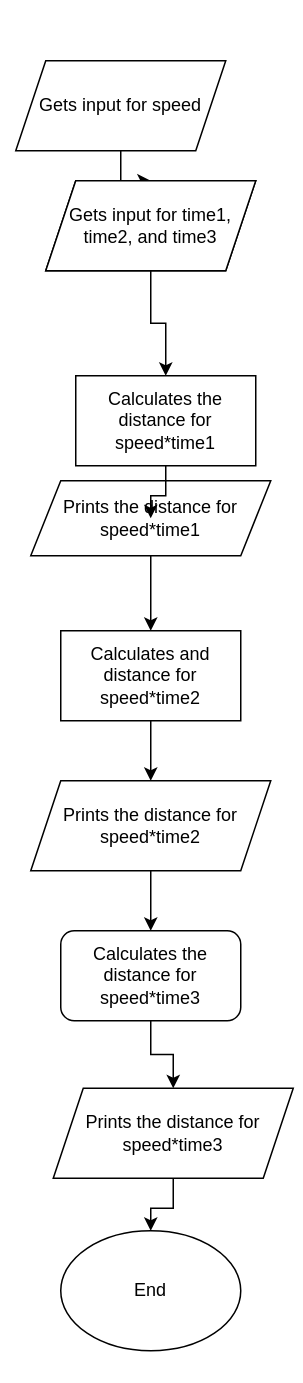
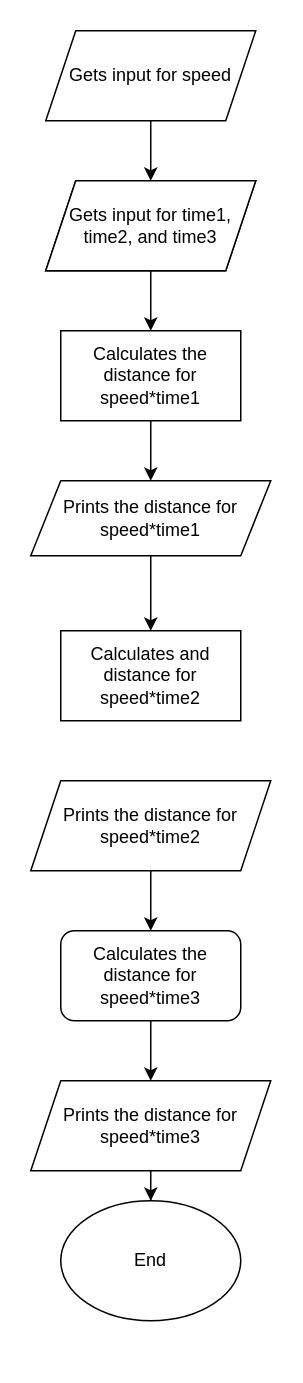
node "Gets input for speed": moved (121, 106) -> (151, 76)
node "Calculates the distance for speed*time1": moved (166, 421) -> (151, 376)
edge "Calculates and distance for speed*time2" -> "Prints the distance for speed*time2": removed
node "Prints the distance for speed*time3": moved (173, 1133) -> (151, 1126)
node "End": moved (151, 1291) -> (151, 1261)
